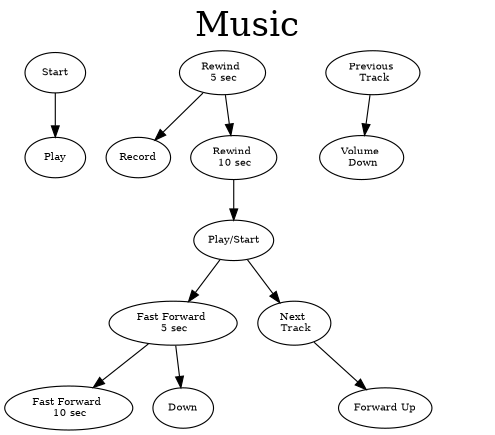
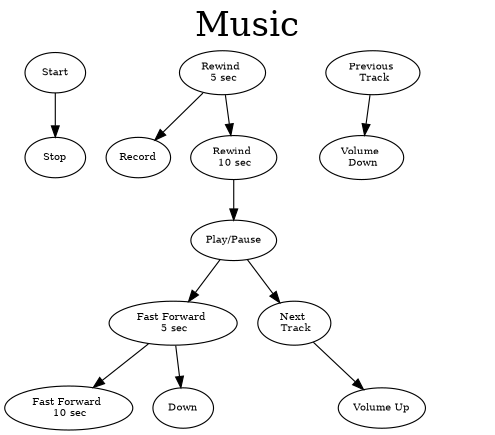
node "Play": label "Play" -> "Stop"
node "Play/Start": label "Play/Start" -> "Play/Pause"
node "Forward Up": label "Forward Up" -> "Volume Up"
